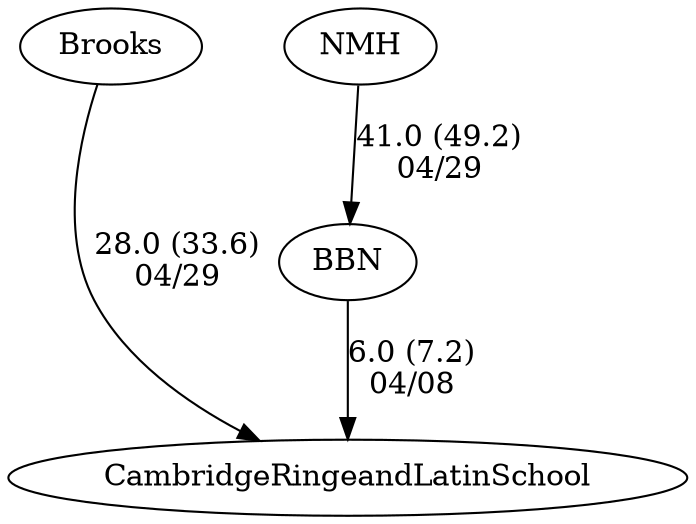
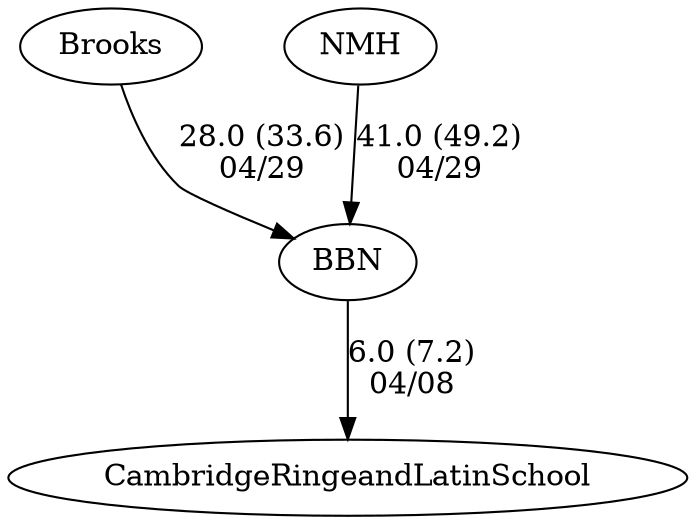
edge "Brooks" -> "CambridgeRingeandLatinSchool": now "Brooks" -> "BBN"
